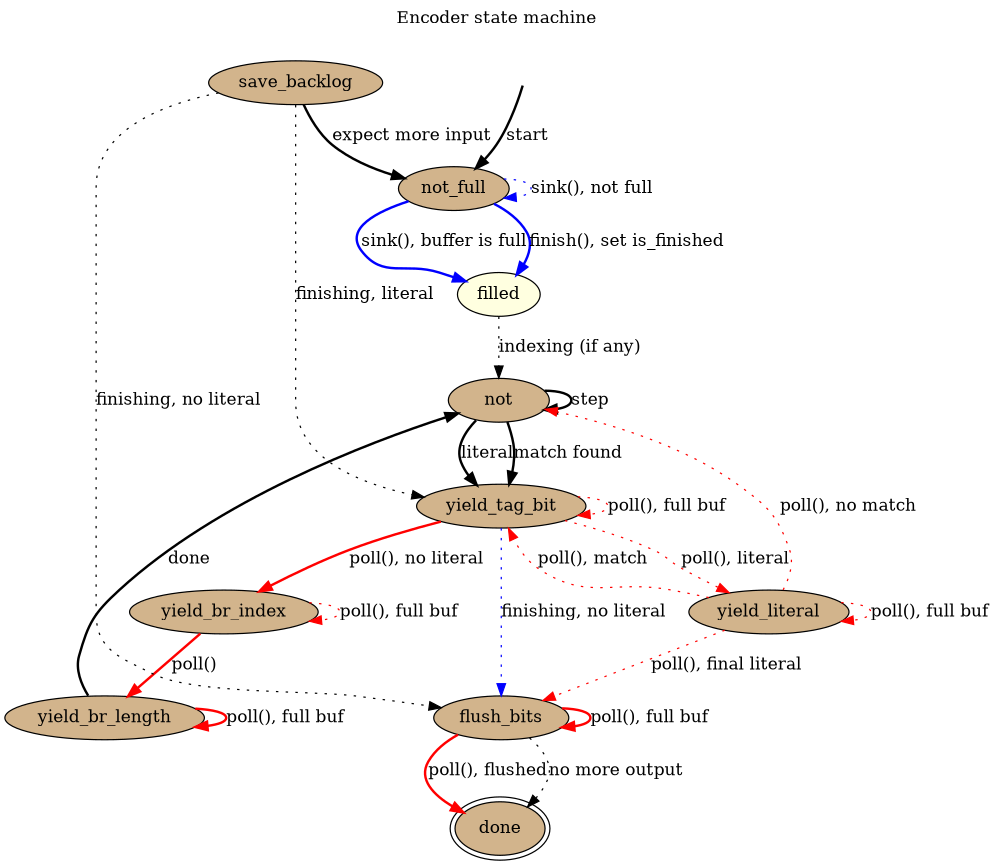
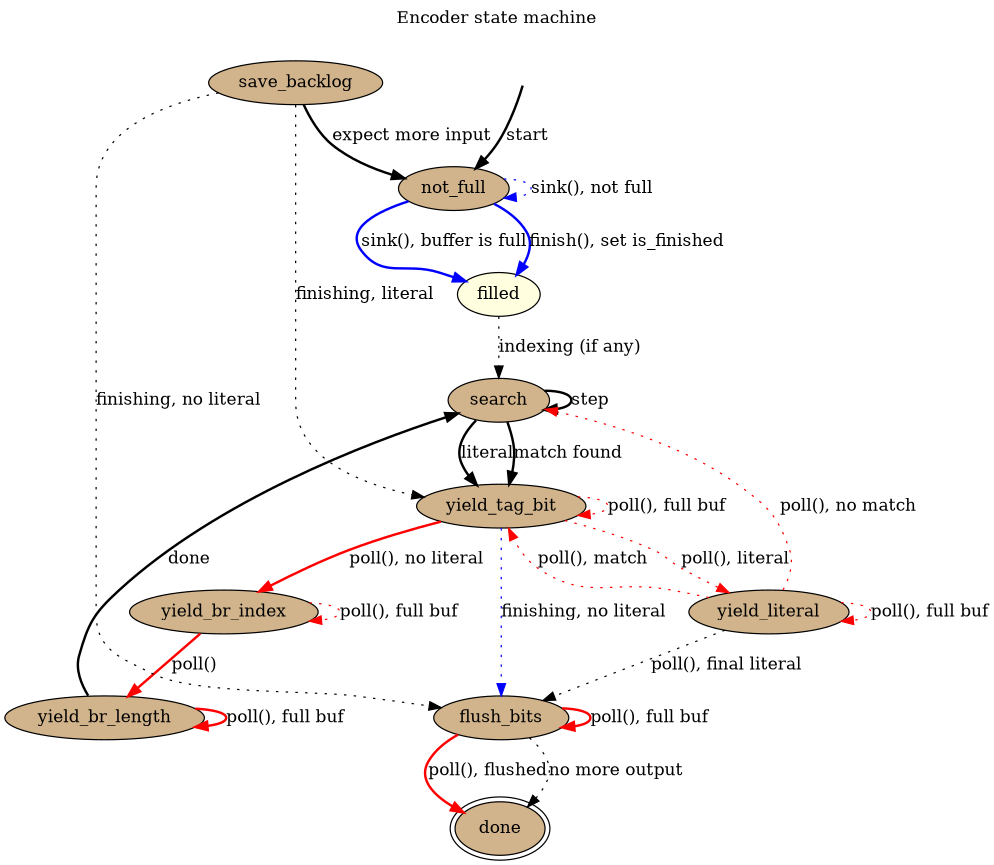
node "not": label "not" -> "search"
edge "yield_literal" -> "flush_bits": color red -> black
